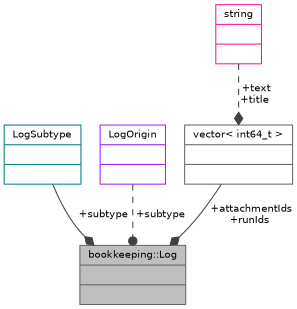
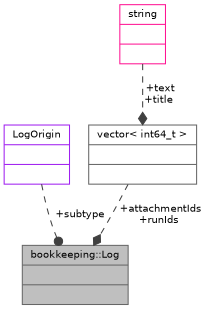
node "LogSubtype": removed
edge "vector< int64_t >" -> "bookkeeping::Log": style solid -> dashed
